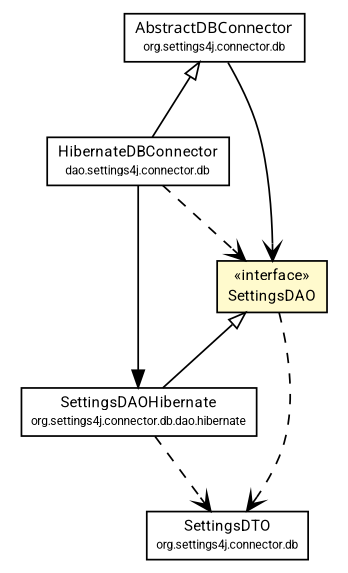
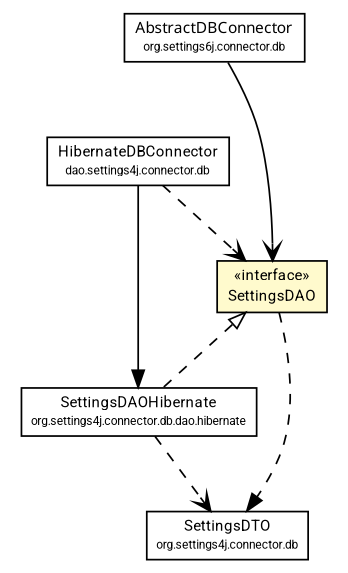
node "AbstractDBConnector": text "org.settings4j.connector.db" -> "org.settings6j.connector.db"
edge "HibernateDBConnector" -> "AbstractDBConnector": removed
edge "SettingsDAOHibernate" -> "SettingsDAO": style solid -> dashed
edge "SettingsDAO" -> "SettingsDTO": arrowhead open -> normal
